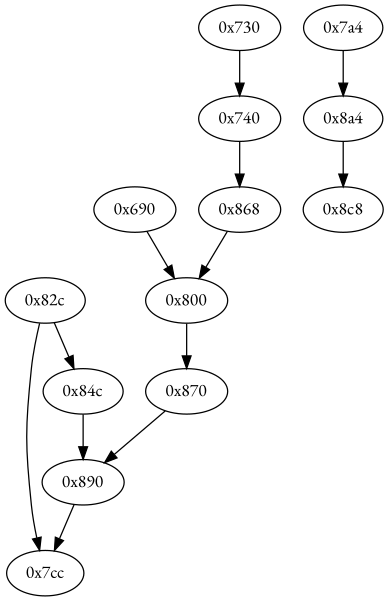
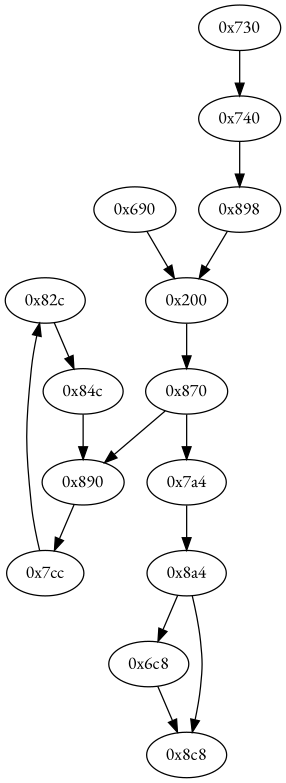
node "0x868": label "0x868" -> "0x898"
node "0x800": label "0x800" -> "0x200"
edge "0x82c" -> "0x7cc": reversed
edge "0x870" -> "0x7a4": added
node "0x6c8": added
